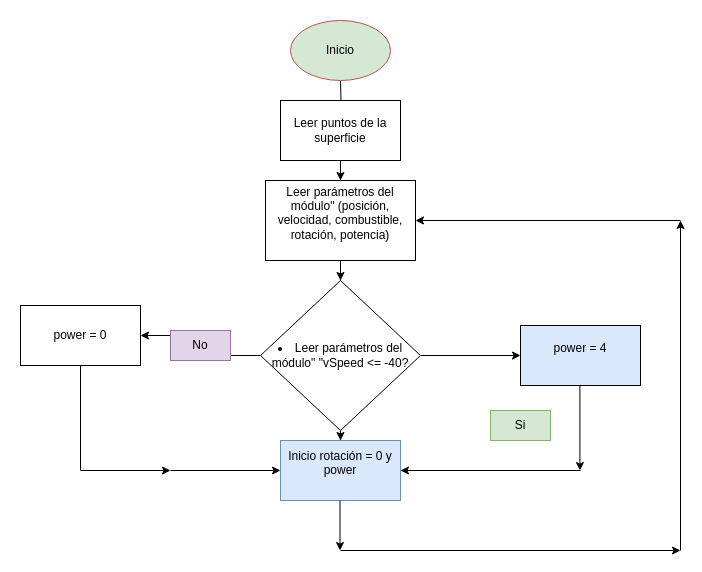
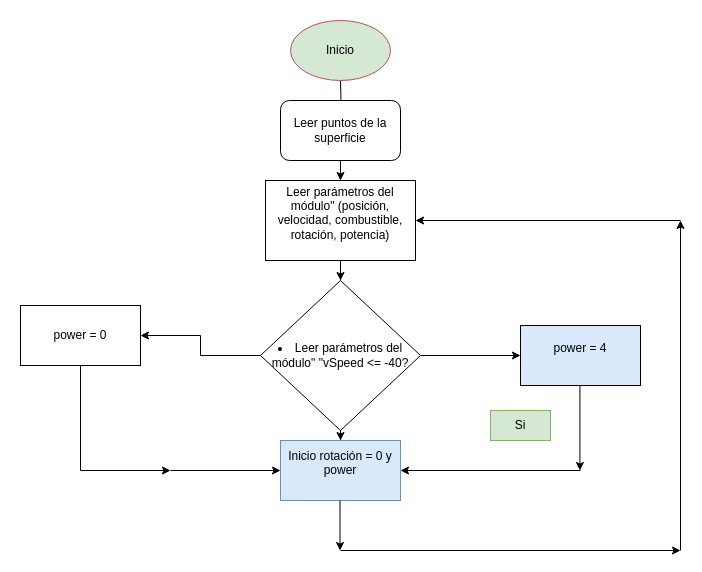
node "Leer puntos de la superficie": shape rectangle -> rounded rectangle
node "No": removed
